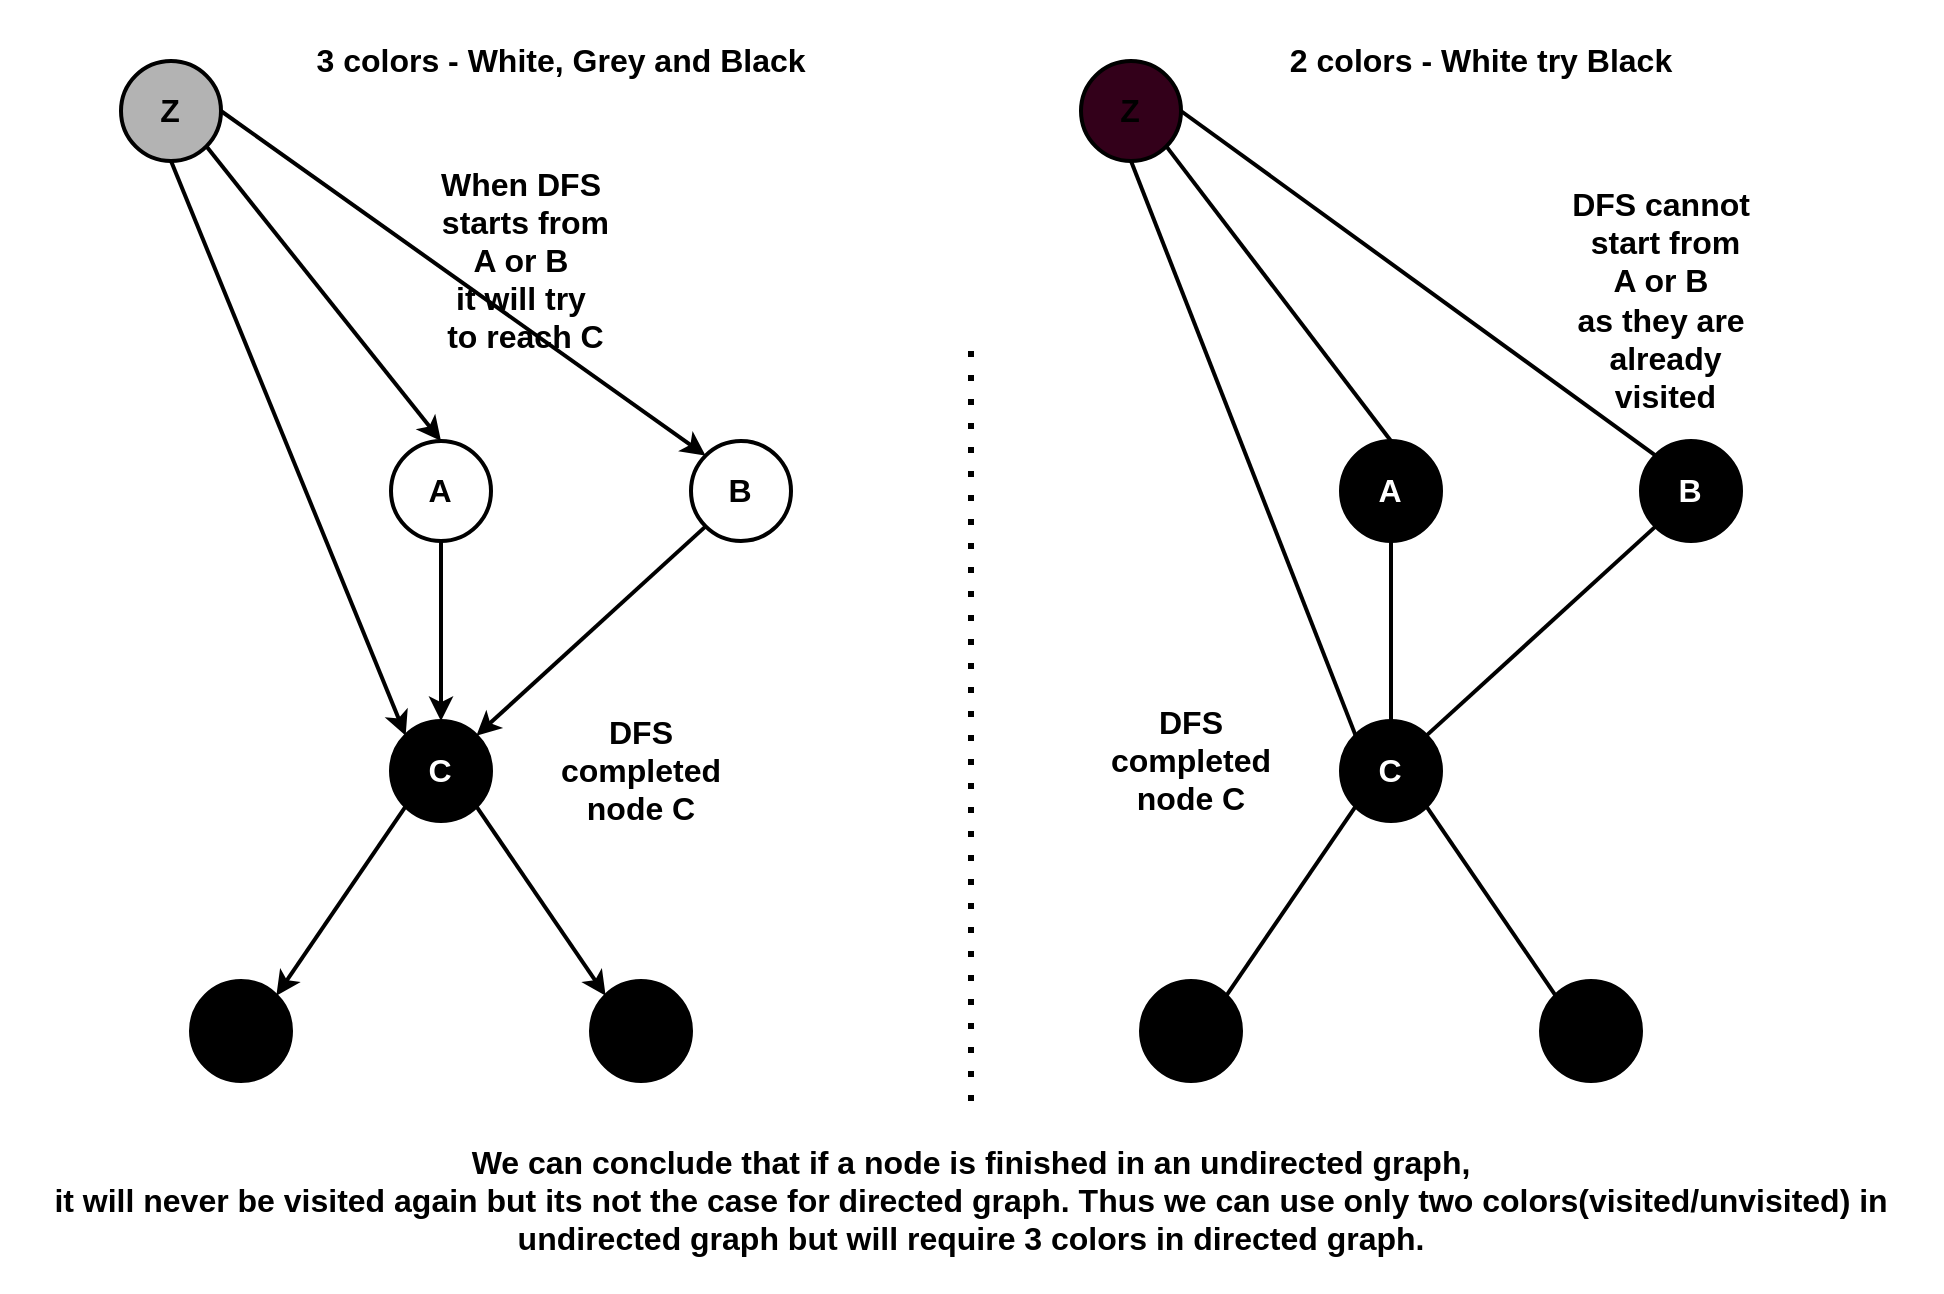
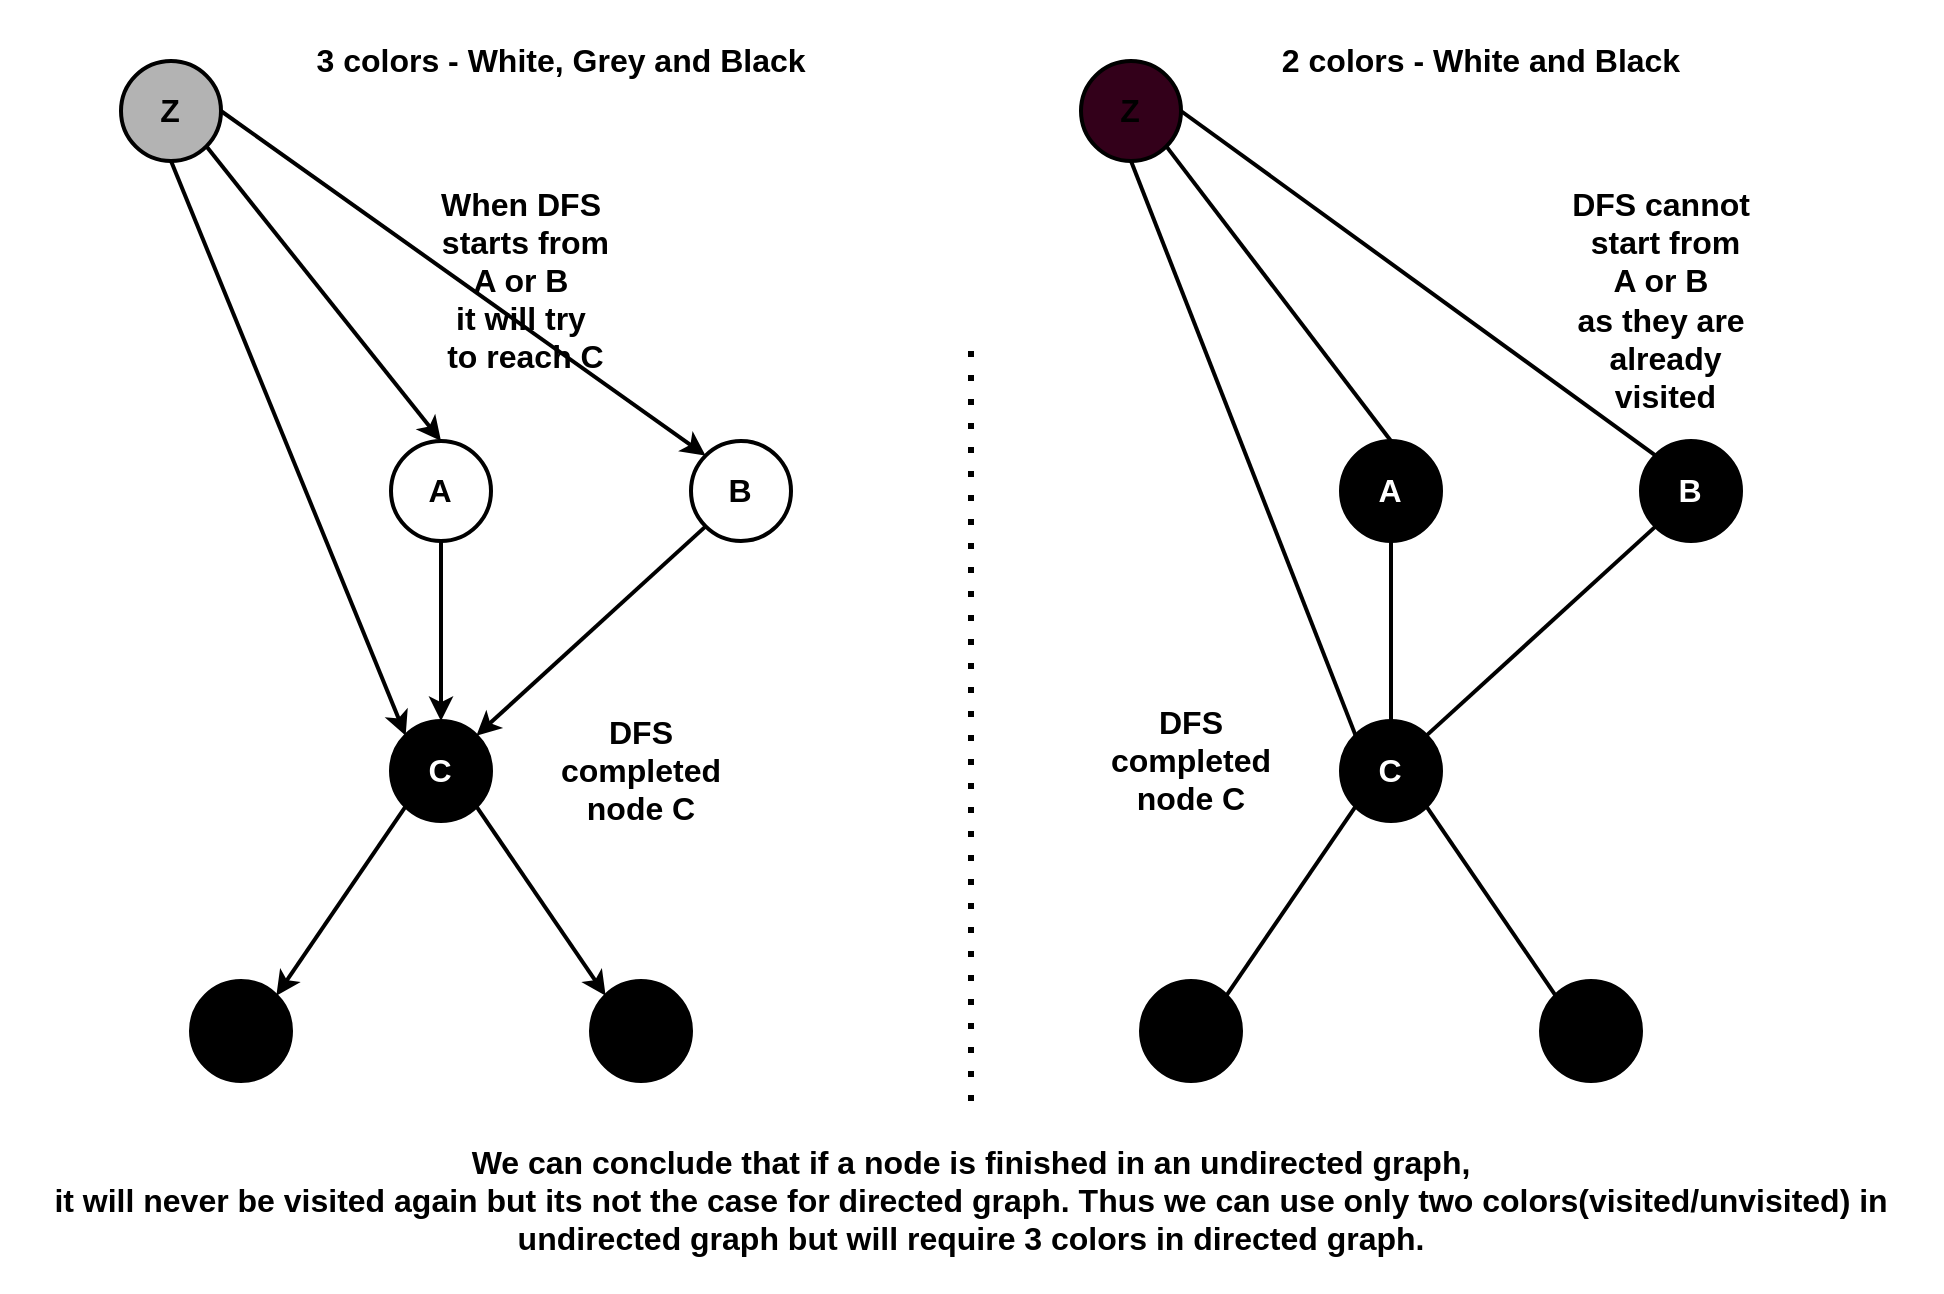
node "2 colors - White try Black": label "2 colors - White try Black" -> "2 colors - White and Black"
node "When DFS starts from A or B it will try to reach C": moved (521, 261) -> (521, 281)
